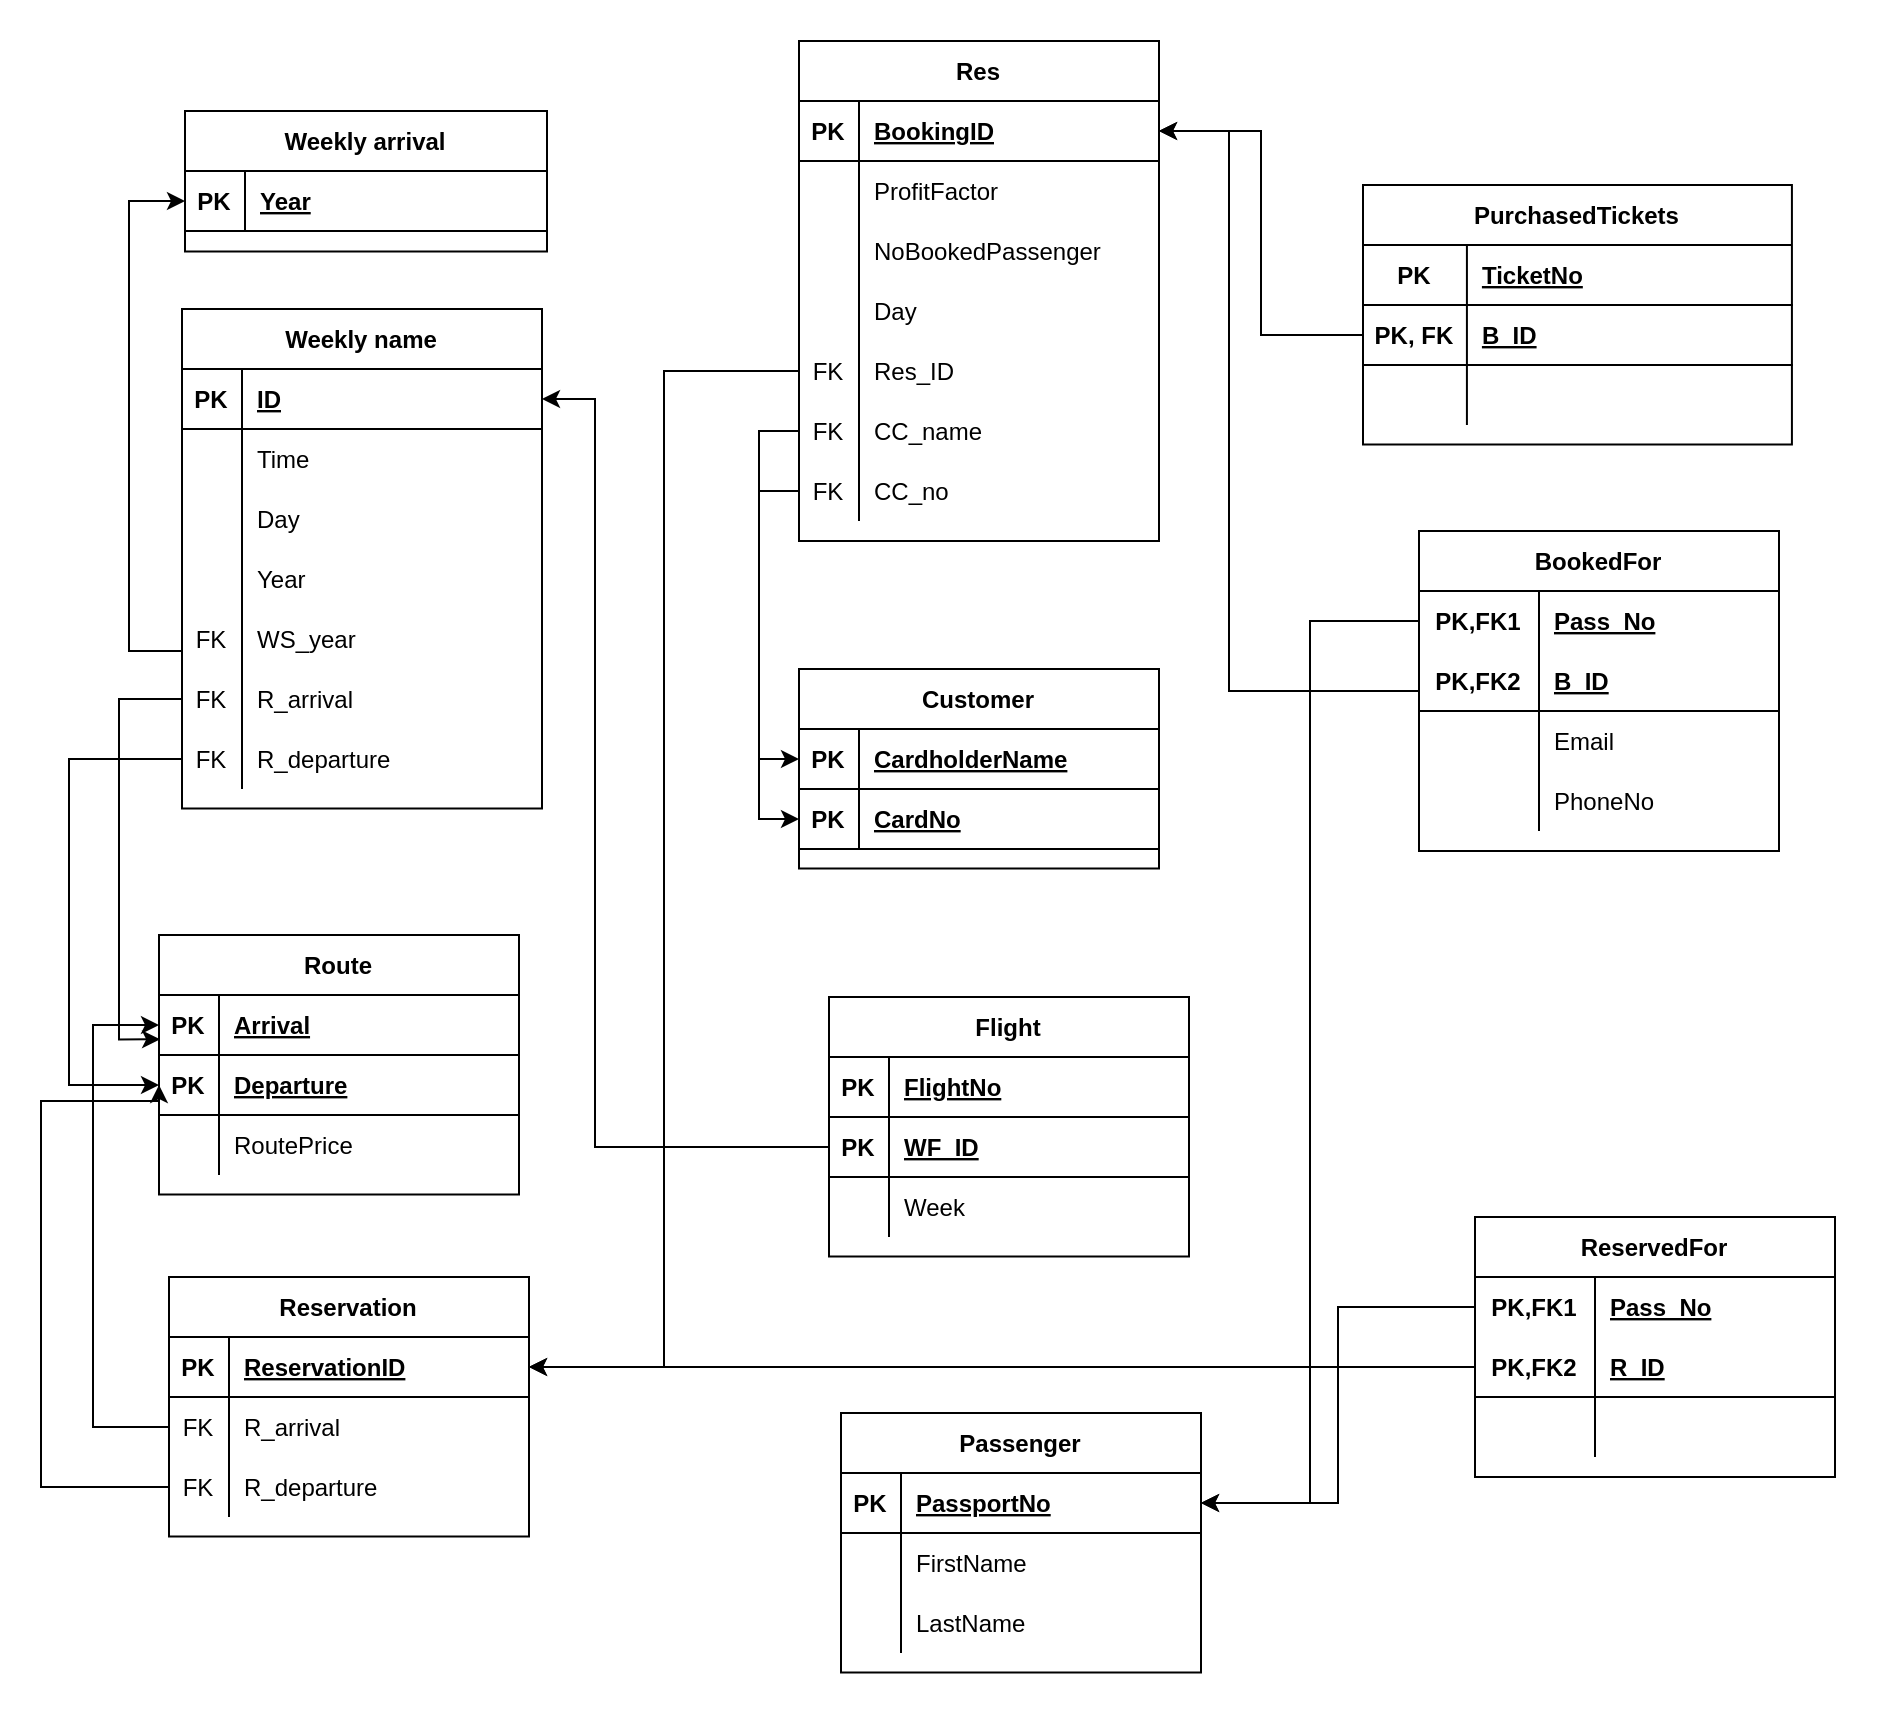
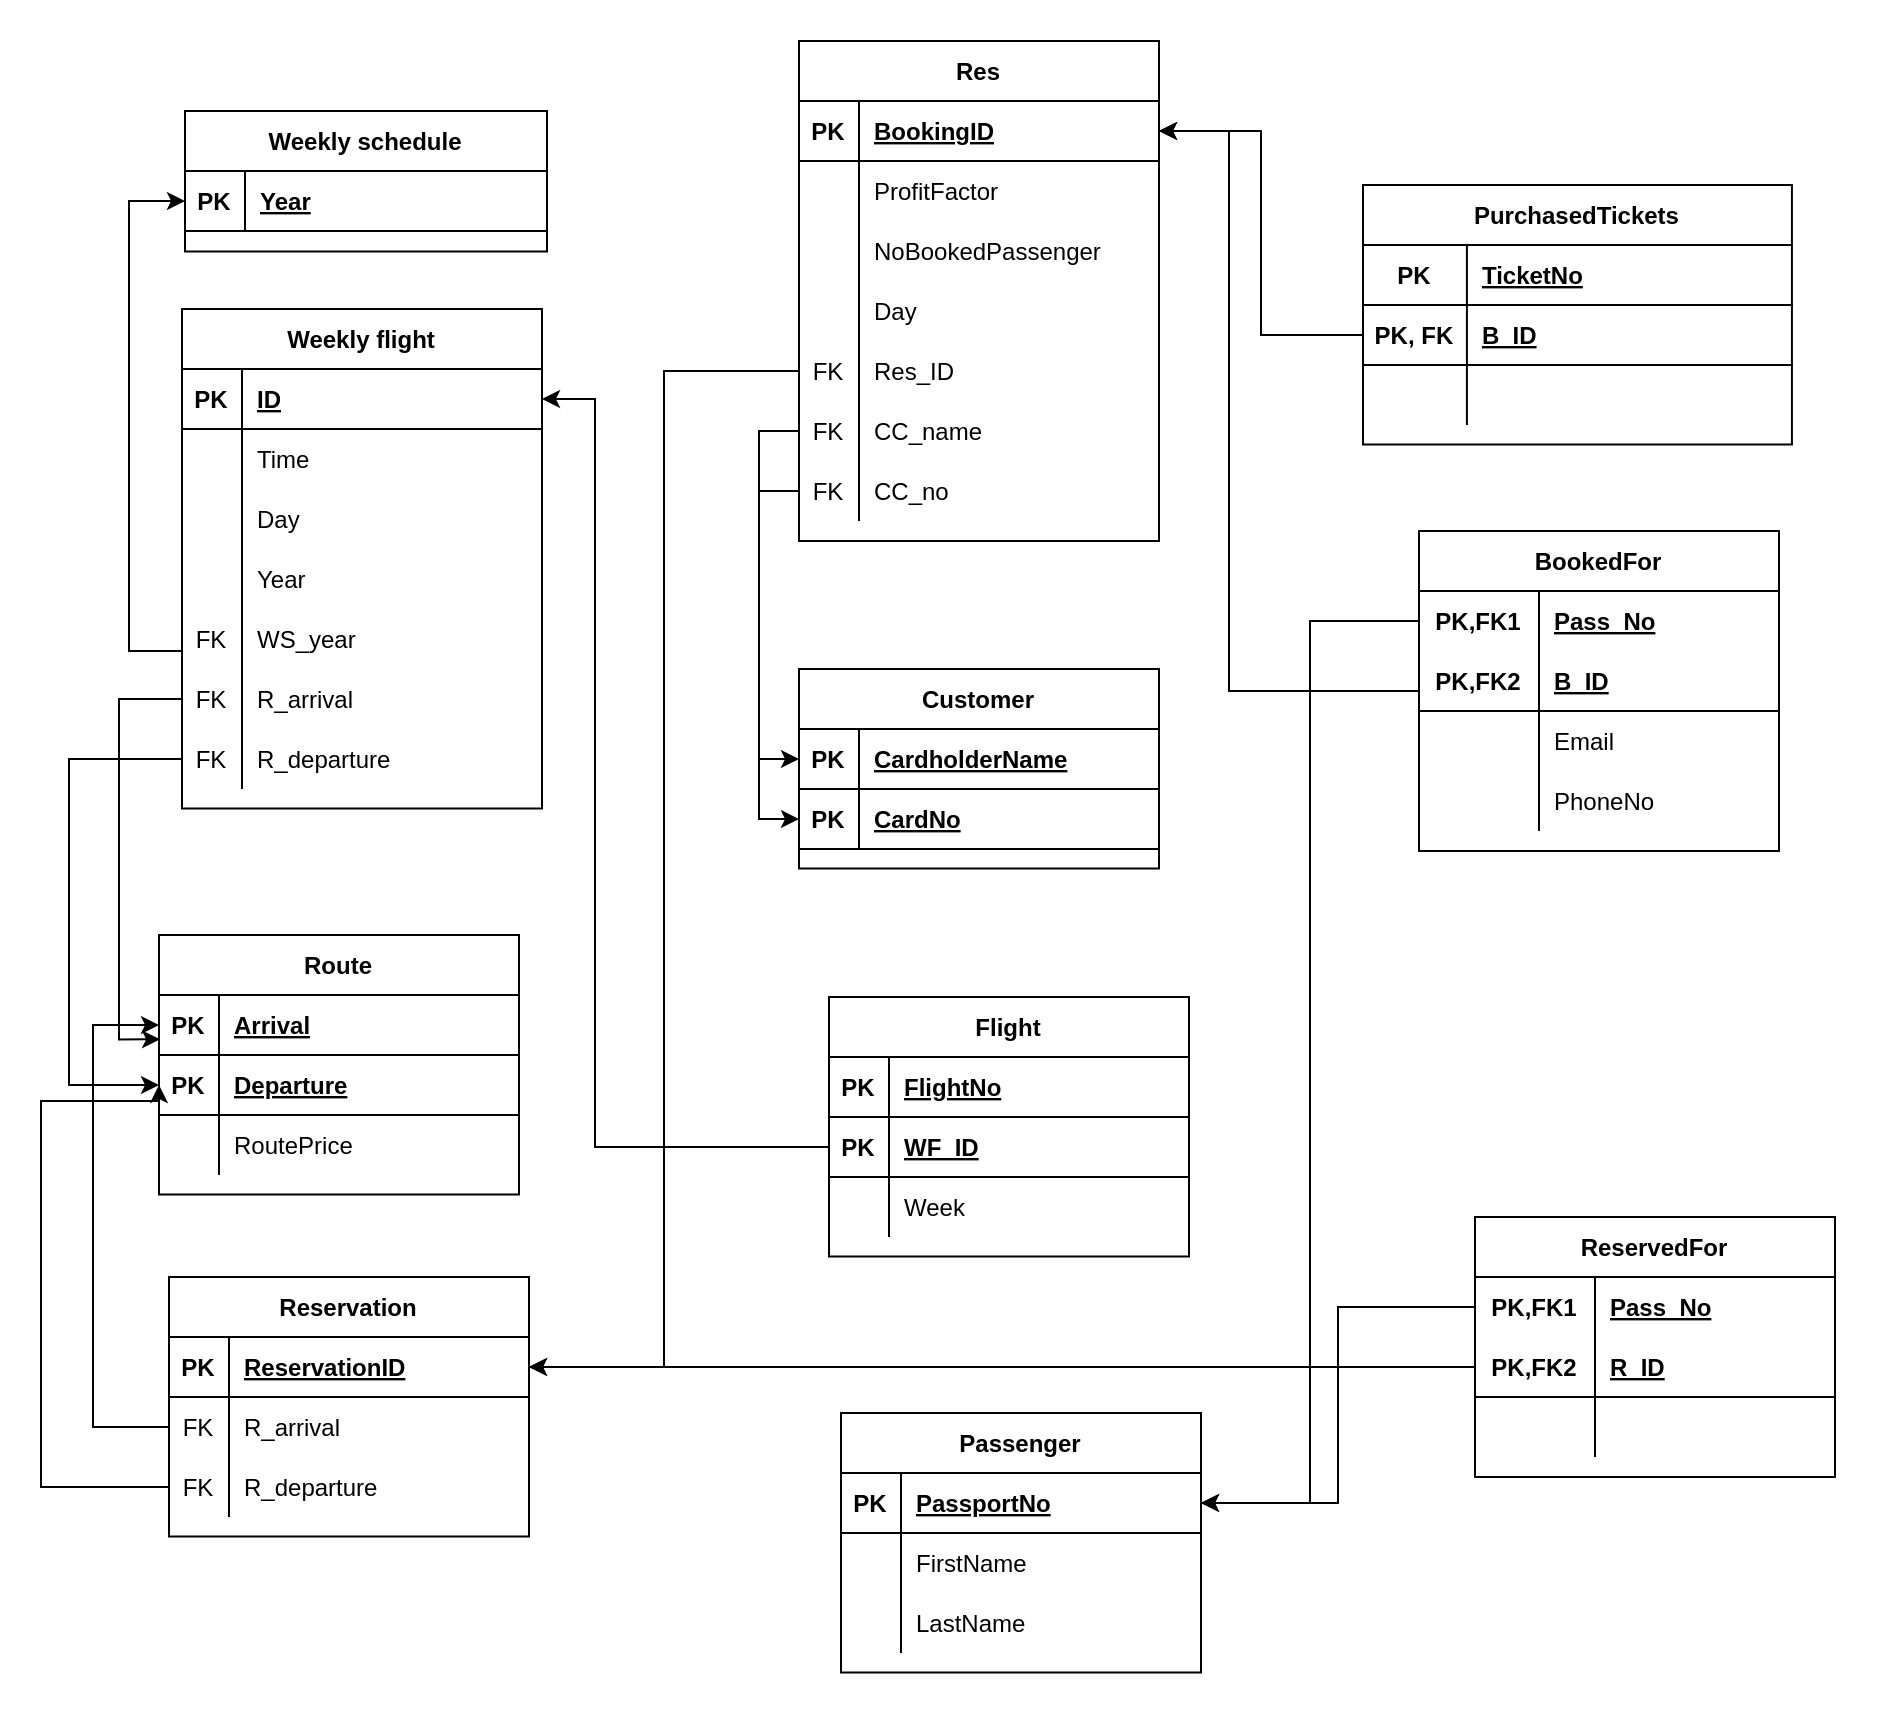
node "Weekly arrival": label "Weekly arrival" -> "Weekly schedule"
node "Weekly name": label "Weekly name" -> "Weekly flight"
